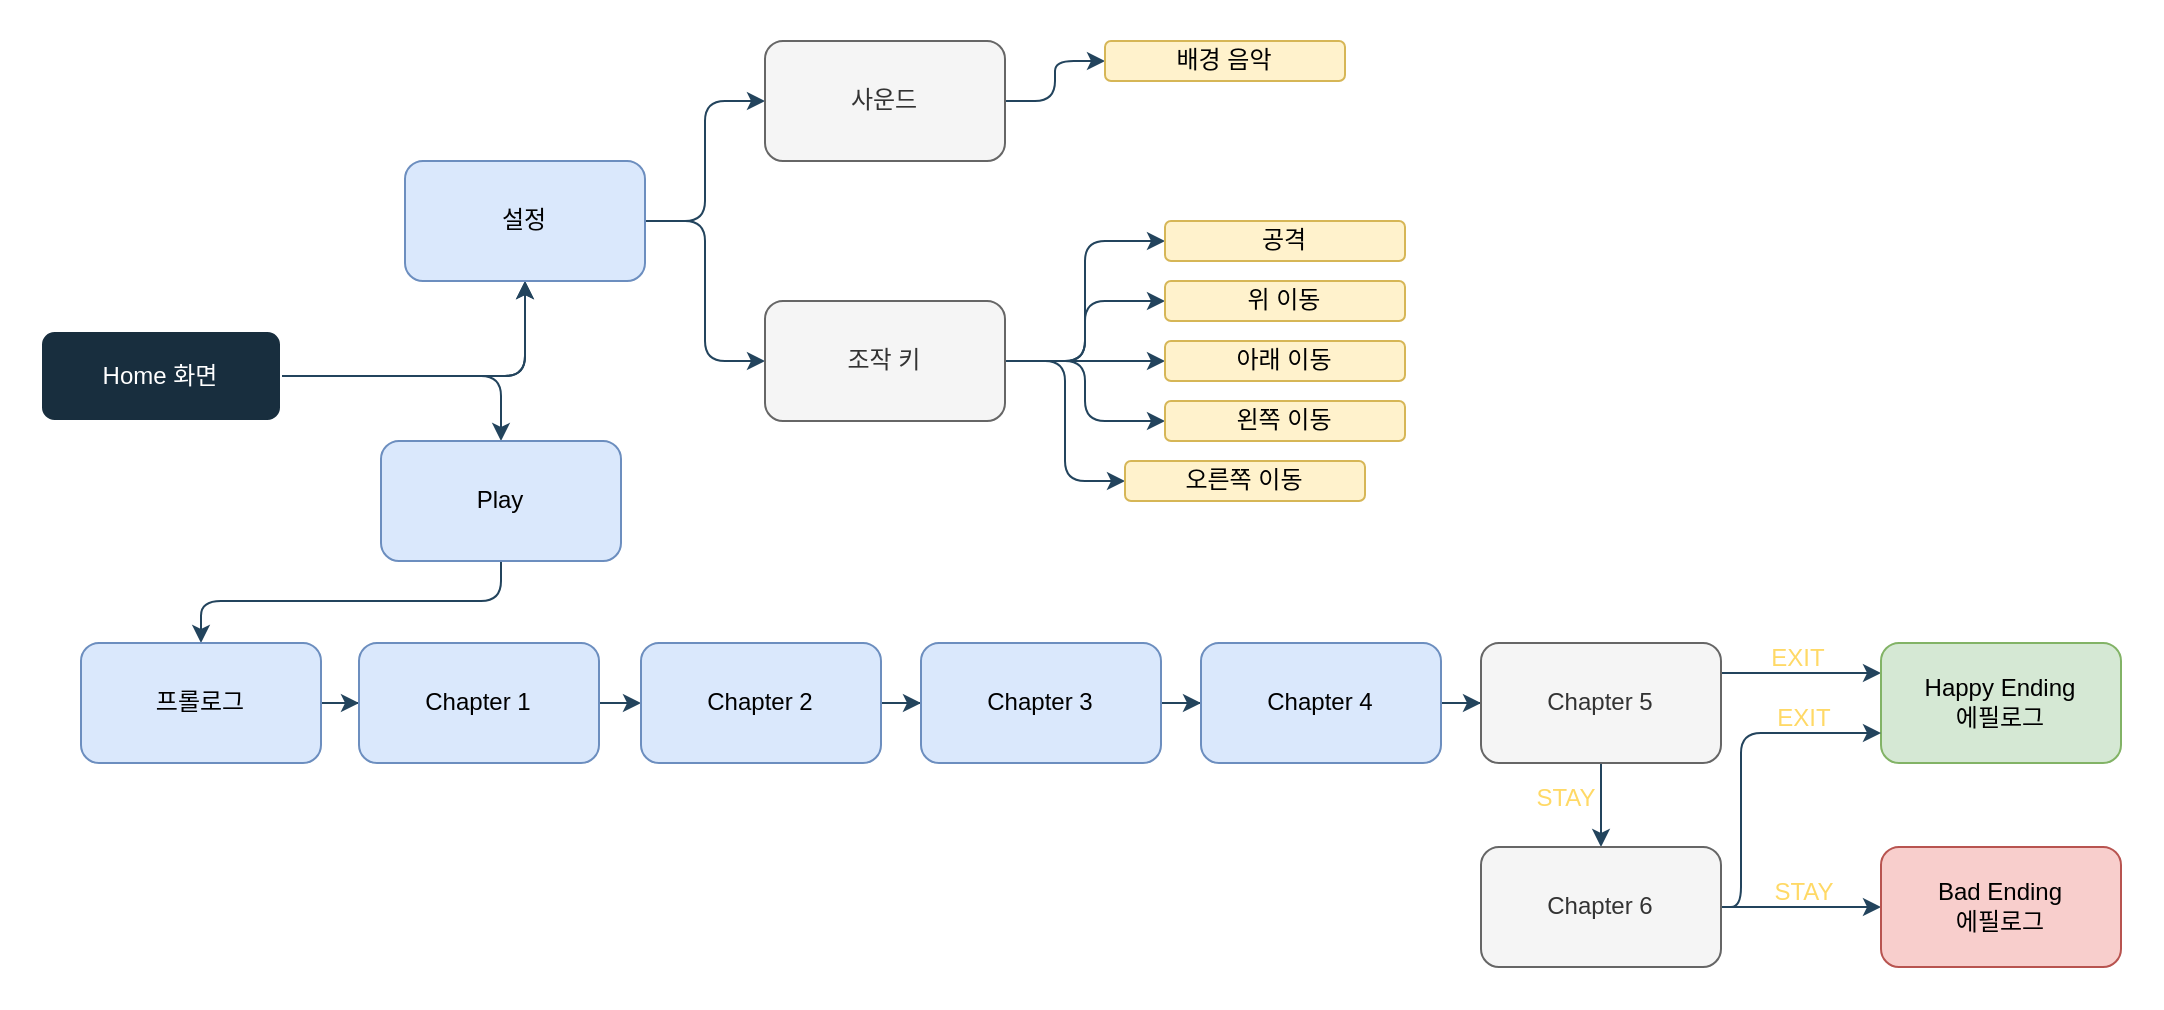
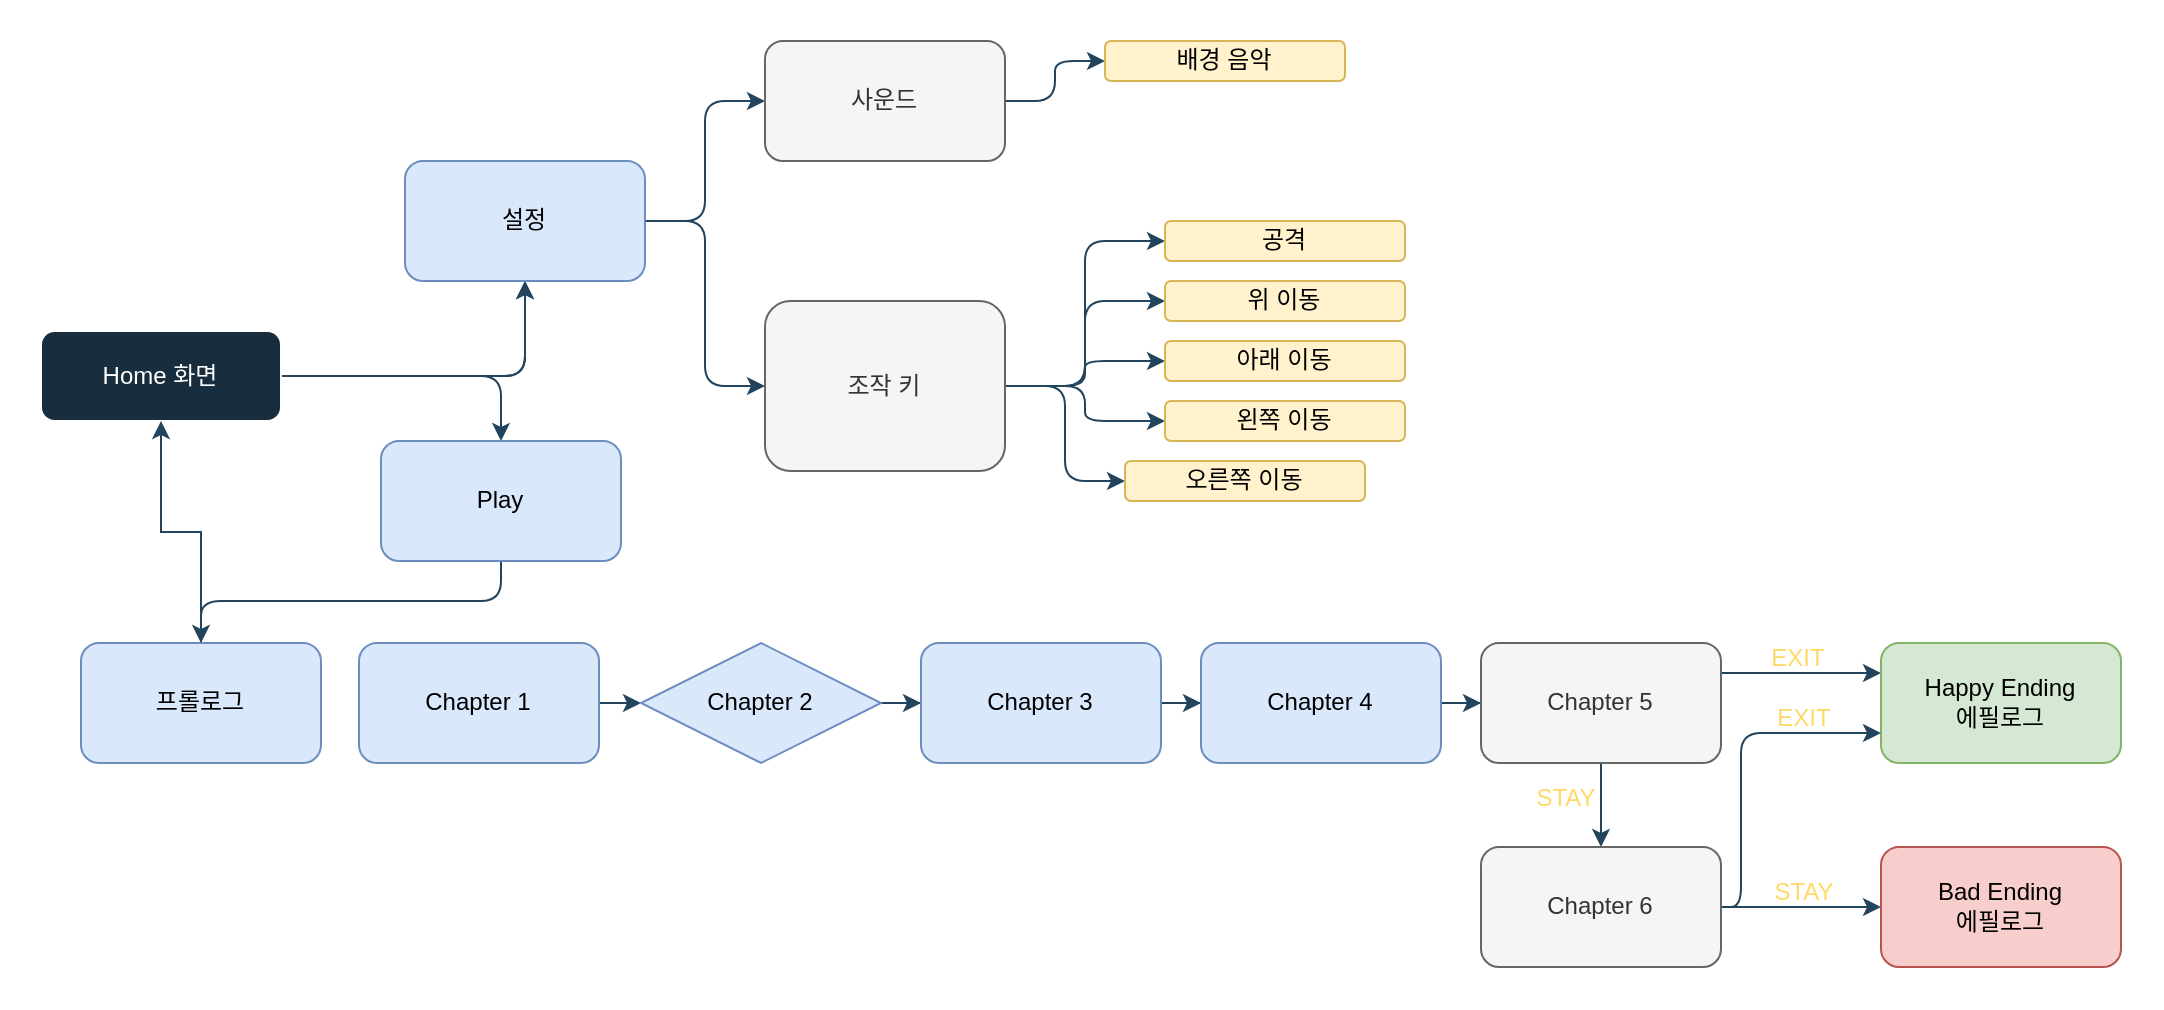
node "조작 키": size 240x120 -> 240x170
edge "프롤로그" -> "Chapter 1": now "프롤로그" -> "Home 화면"
node "Chapter 2": shape rounded rectangle -> diamond
